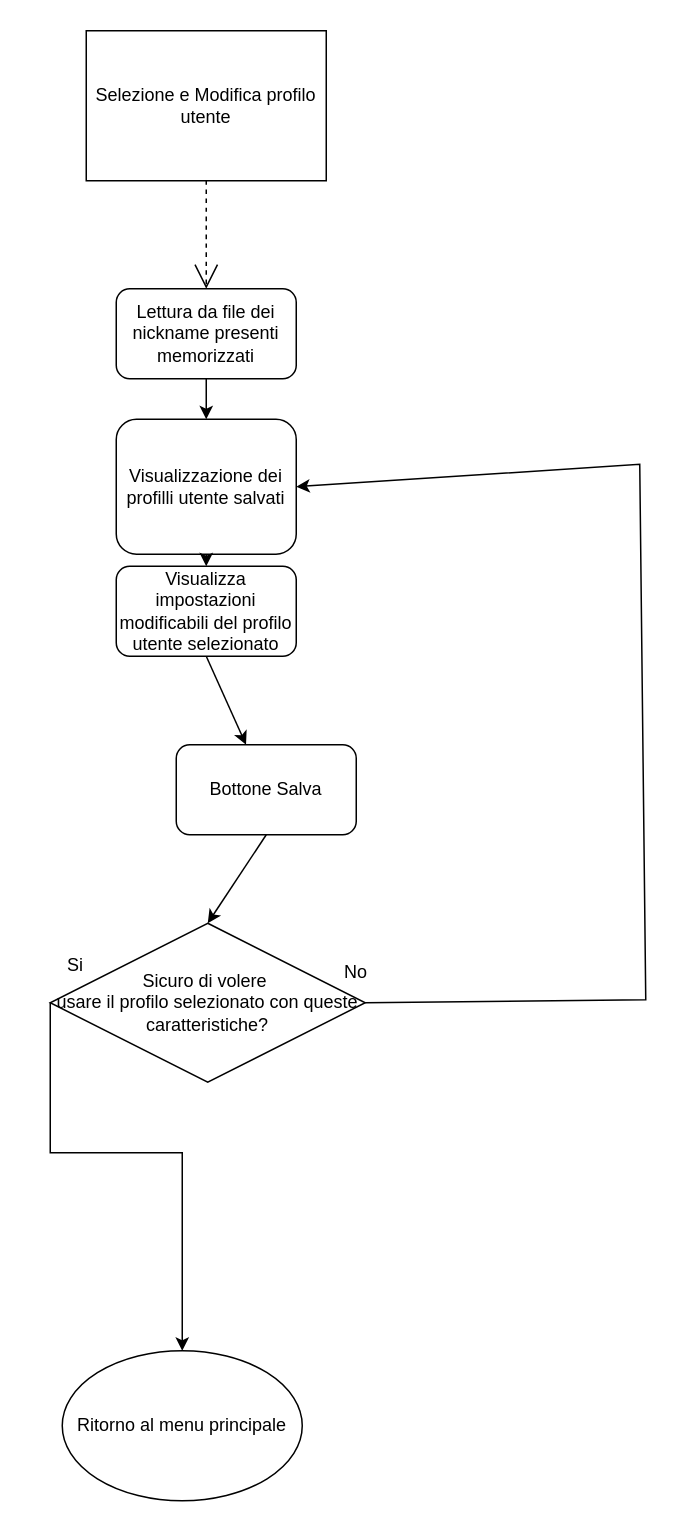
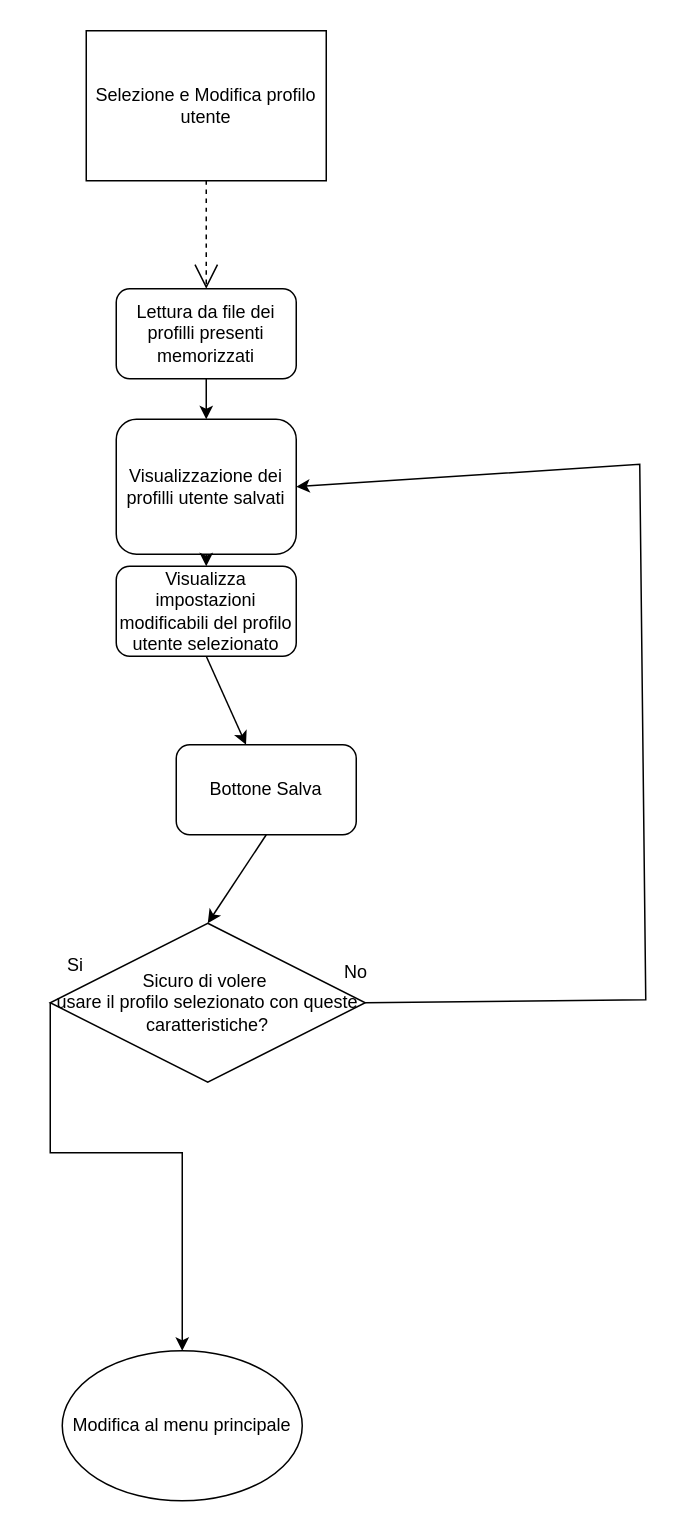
node "Lettura da file dei nickname presenti memorizzati": label "Lettura da file dei nickname presenti memorizzati" -> "Lettura da file dei profilli presenti memorizzati"
node "Ritorno al menu principale": label "Ritorno al menu principale" -> "Modifica al menu principale"
